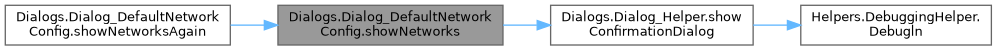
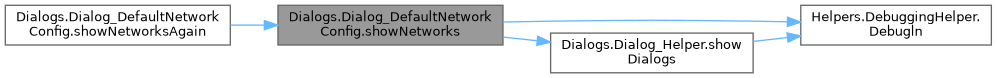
edge "Dialogs.Dialog_DefaultNetwork Config.showNetworks" -> "Helpers.DebuggingHelper. Debugln": added
node "Dialogs.Dialog_Helper.show ConfirmationDialog": label "Dialogs.Dialog_Helper.show ConfirmationDialog" -> "Dialogs.Dialog_Helper.show Dialogs"
